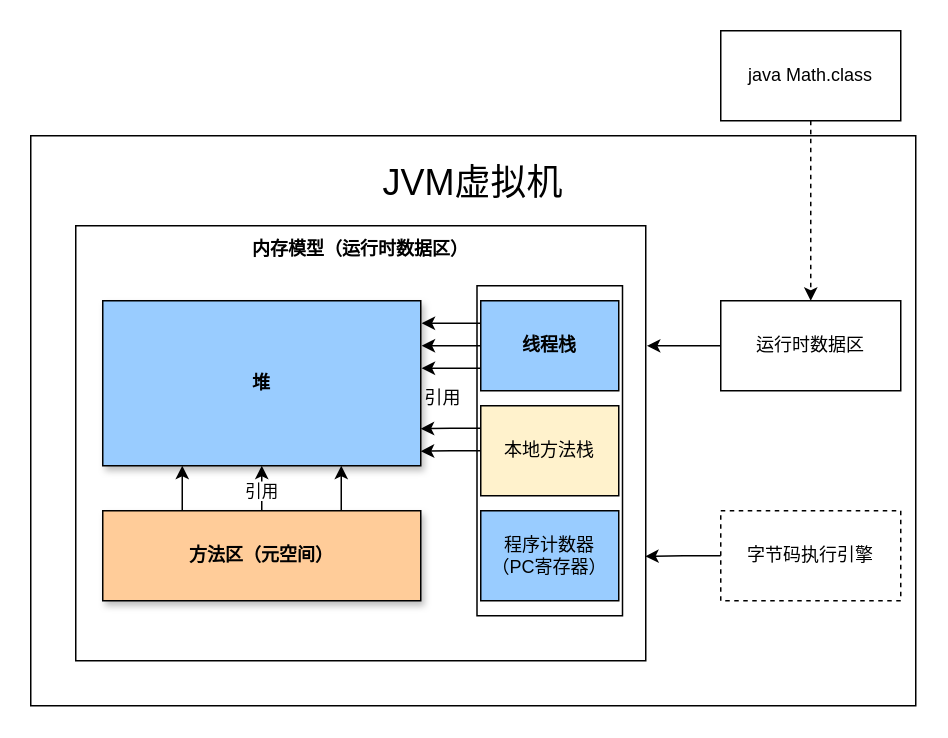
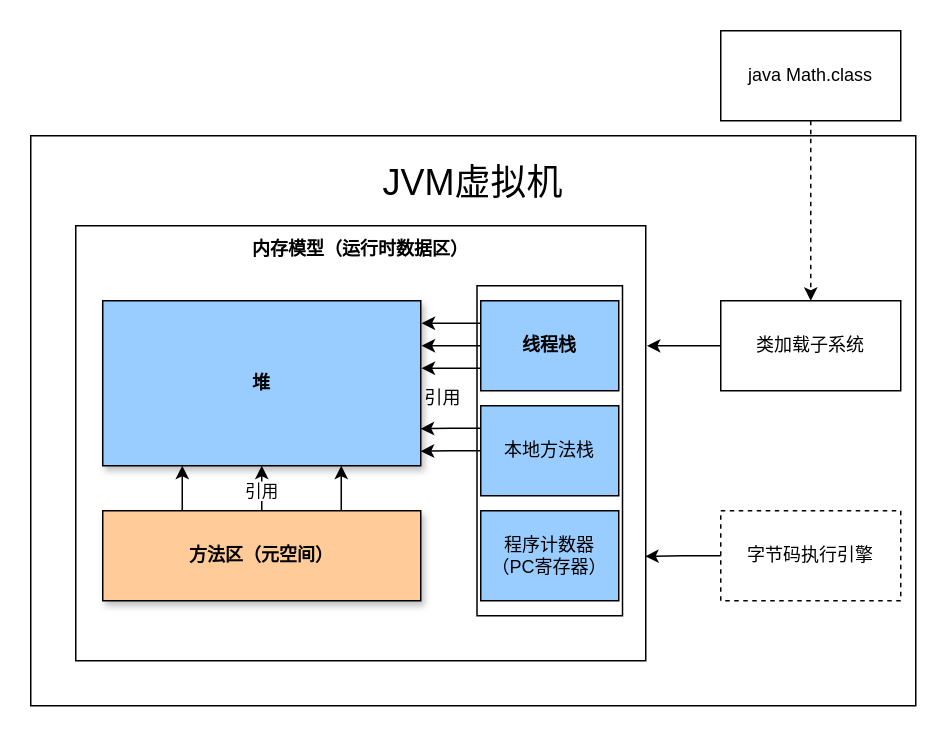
node "运行时数据区": label "运行时数据区" -> "类加载子系统"
node "本地方法栈": fillcolor #fff2cc -> #99ccff
